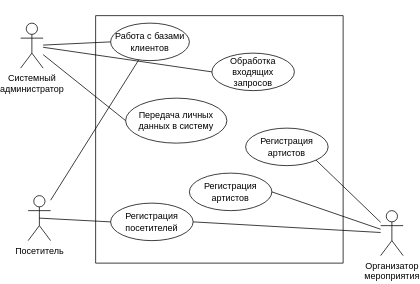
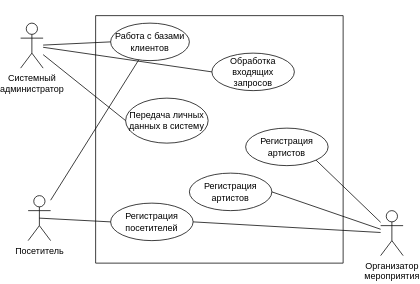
node "Передача личных данных в систему": size 101x45 -> 83x45
